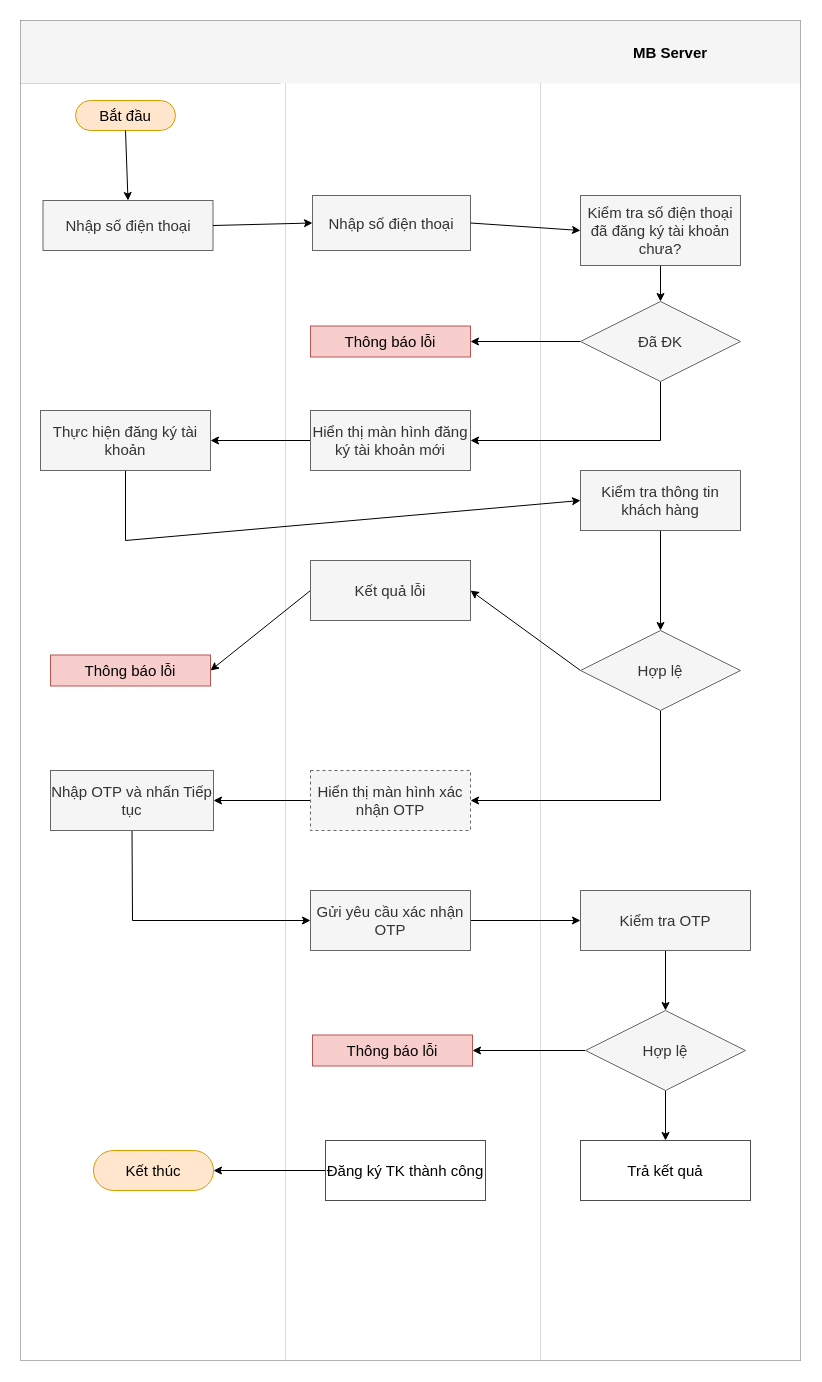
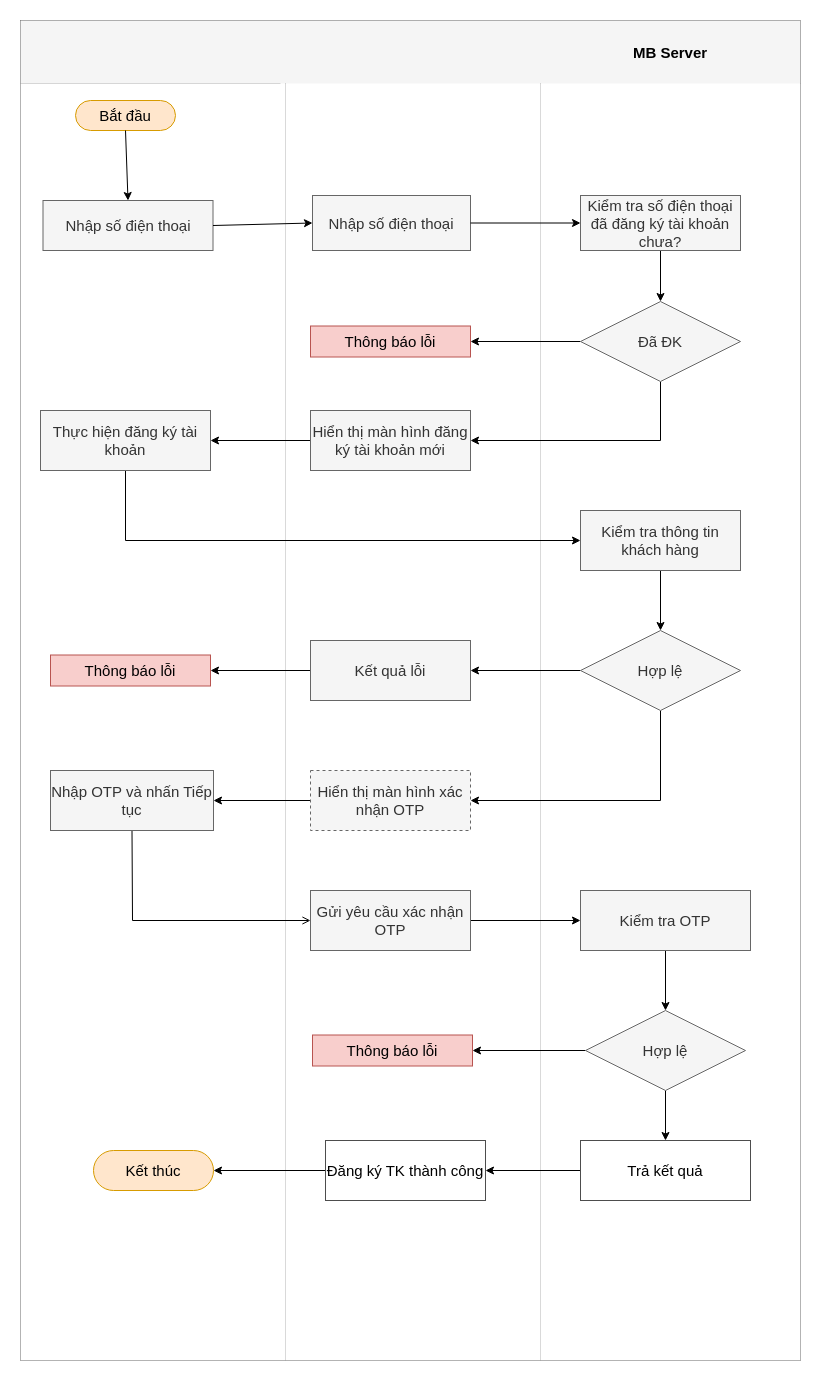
node "Kiểm tra số điện thoại đã đăng ký tài khoản chưa?": size 160x70 -> 160x55
node "Kiểm tra thông tin khách hàng": moved (661, 501) -> (661, 541)
node "Kết quả lỗi": moved (391, 591) -> (391, 671)
edge "Nhập OTP và nhấn Tiếp tục" -> "Gửi yêu cầu xác nhận OTP": arrowhead classic -> open
edge "Trả kết quả" -> "Đăng ký TK thành công": added
